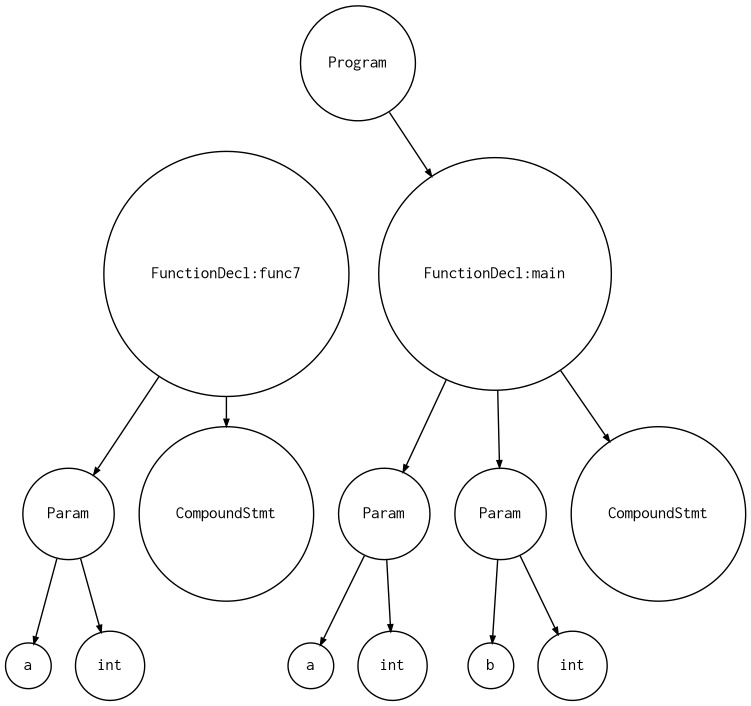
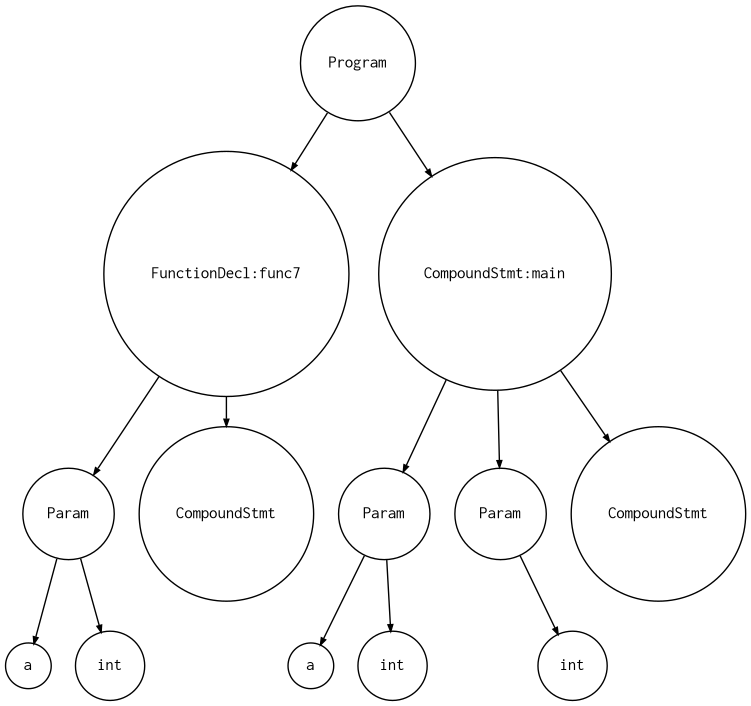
edge "Program" -> "FunctionDecl:func7": added
node "FunctionDecl:main": label "FunctionDecl:main" -> "CompoundStmt:main"
node "b": removed
